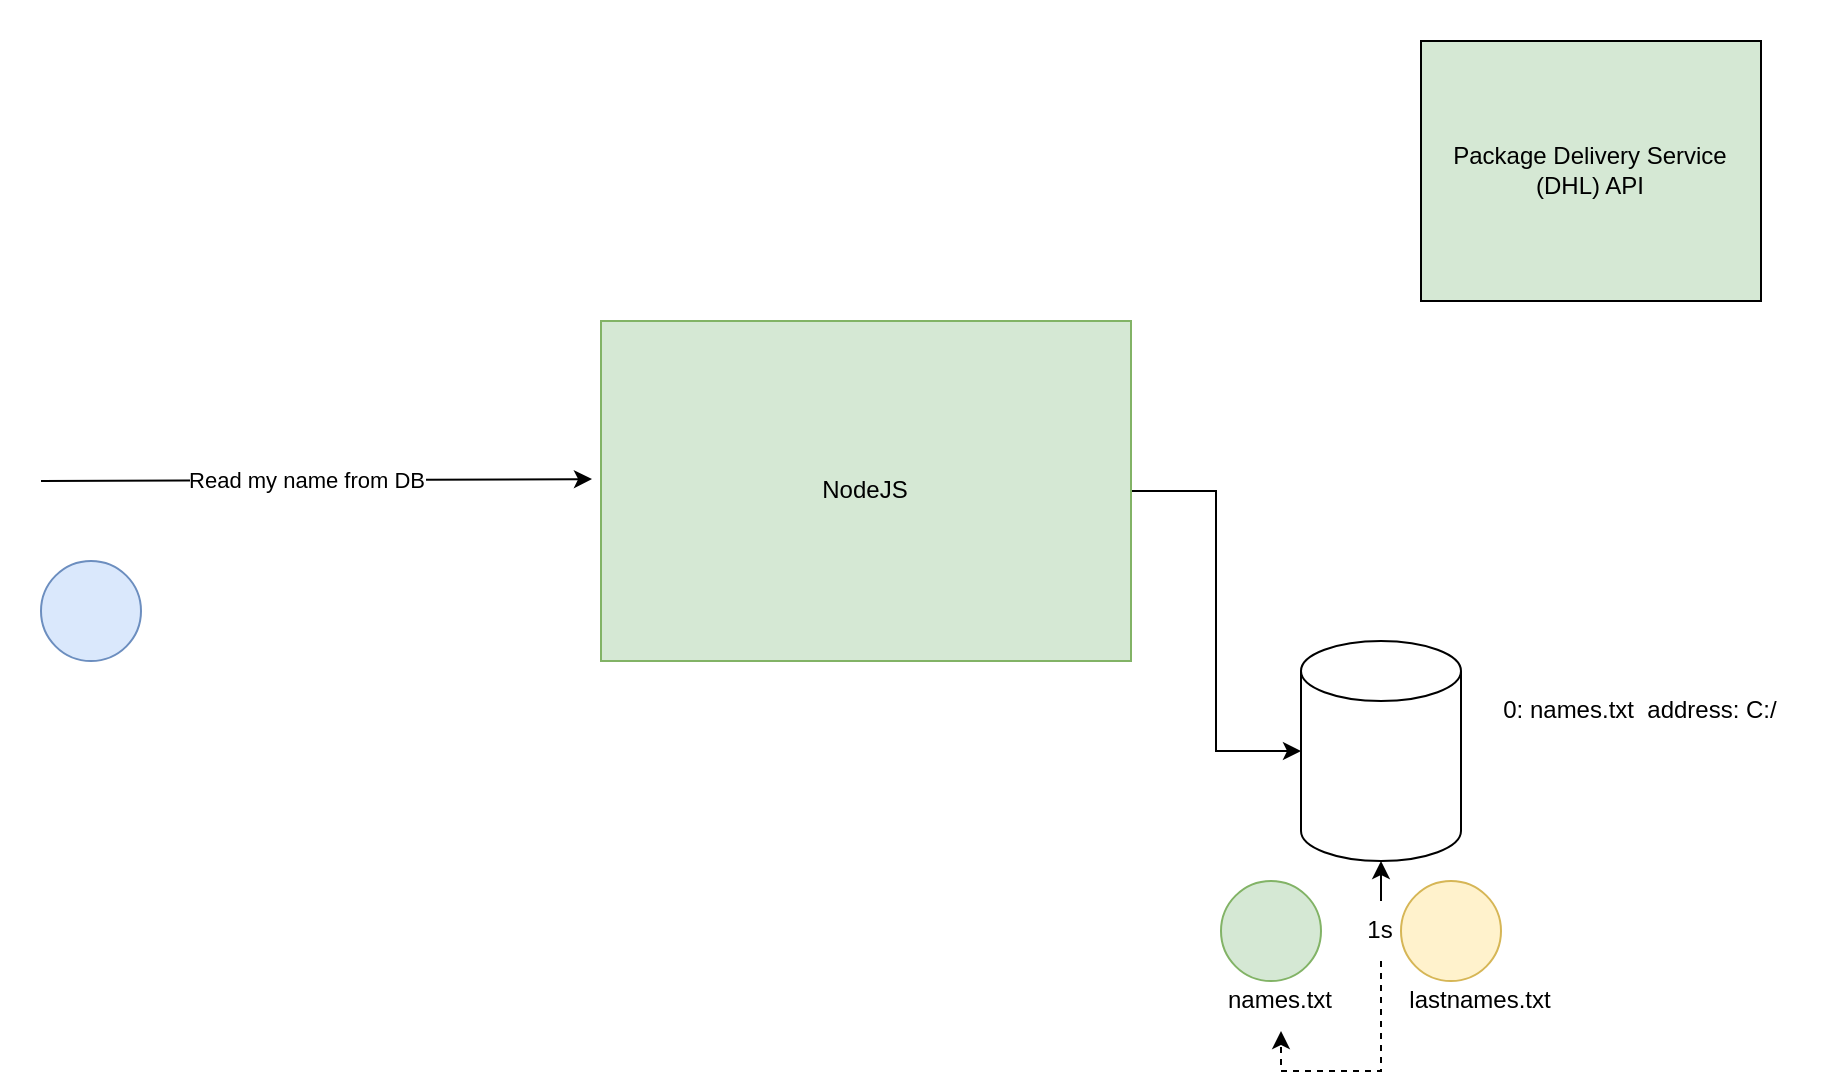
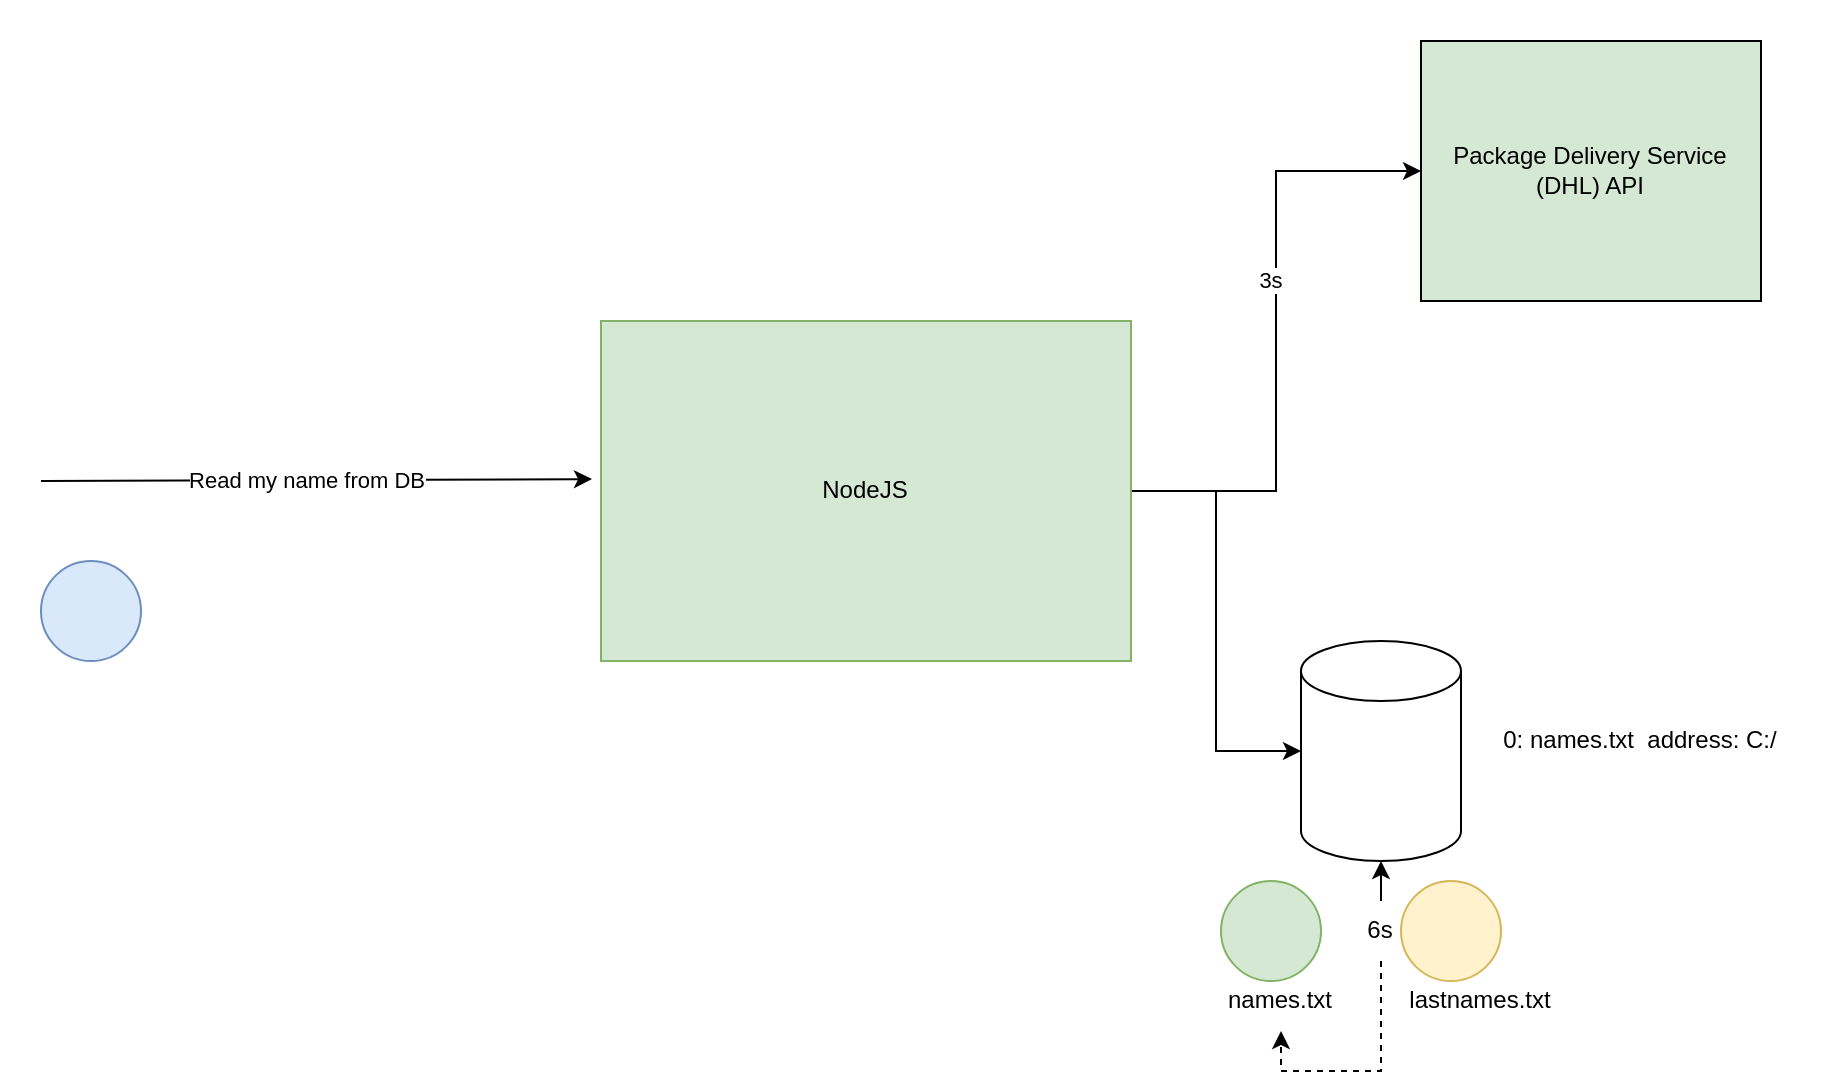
edge "NodeJS" -> "Package Delivery Service (DHL) API": added, label "3s"
node "0: names.txt address: C:/": moved (1641, 711) -> (1641, 741)
node "1s": label "1s" -> "6s"
